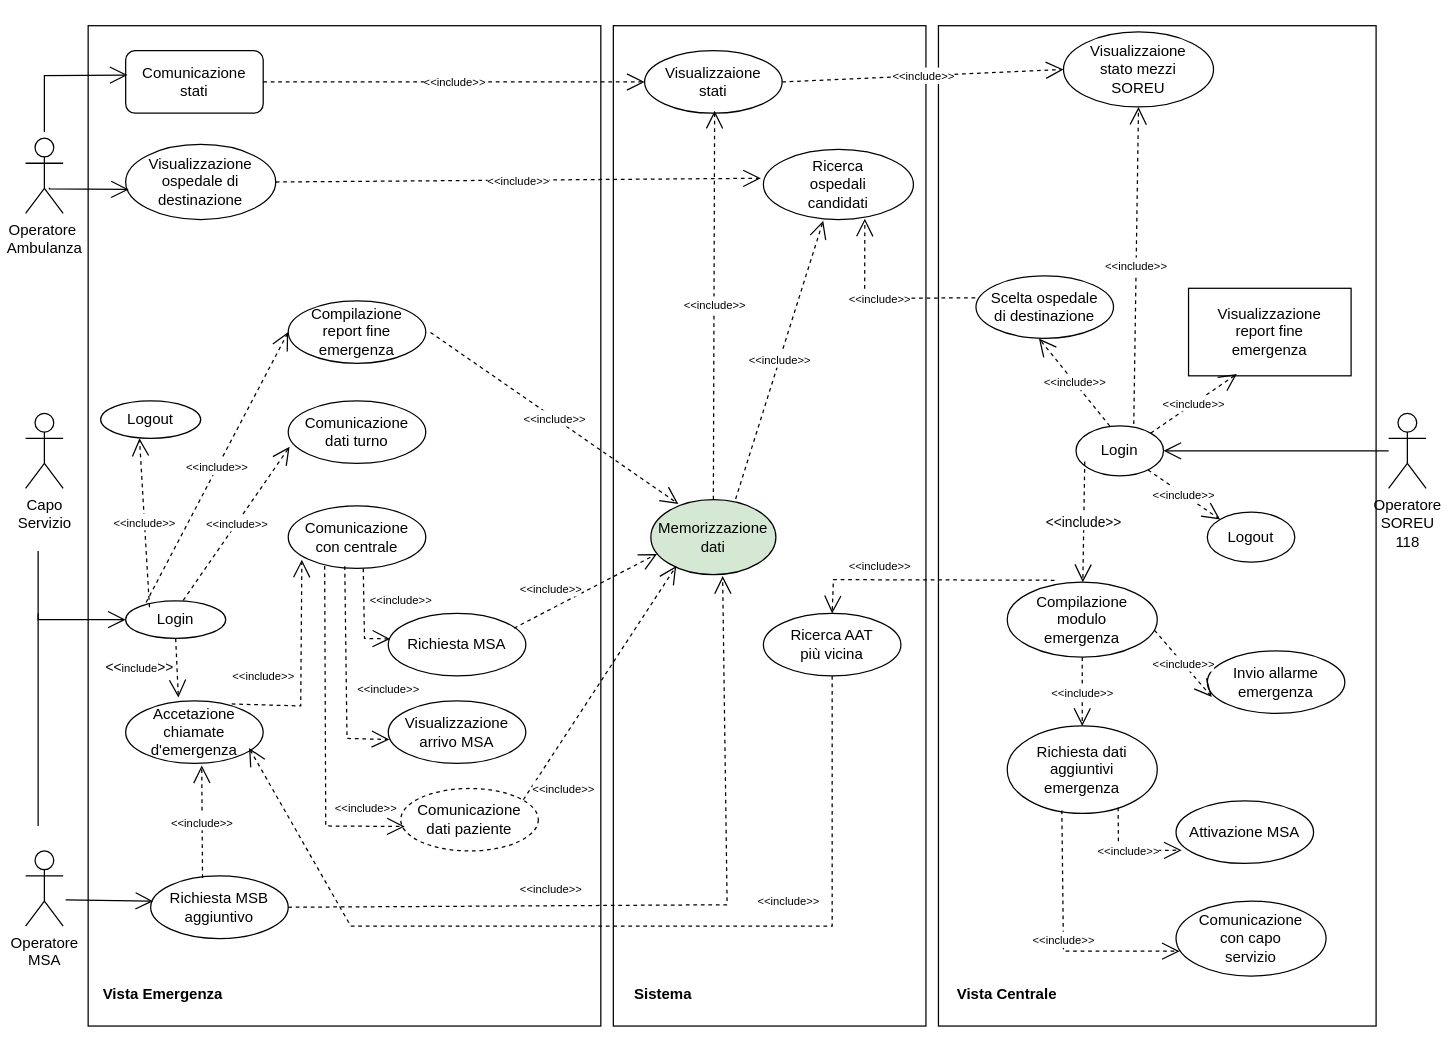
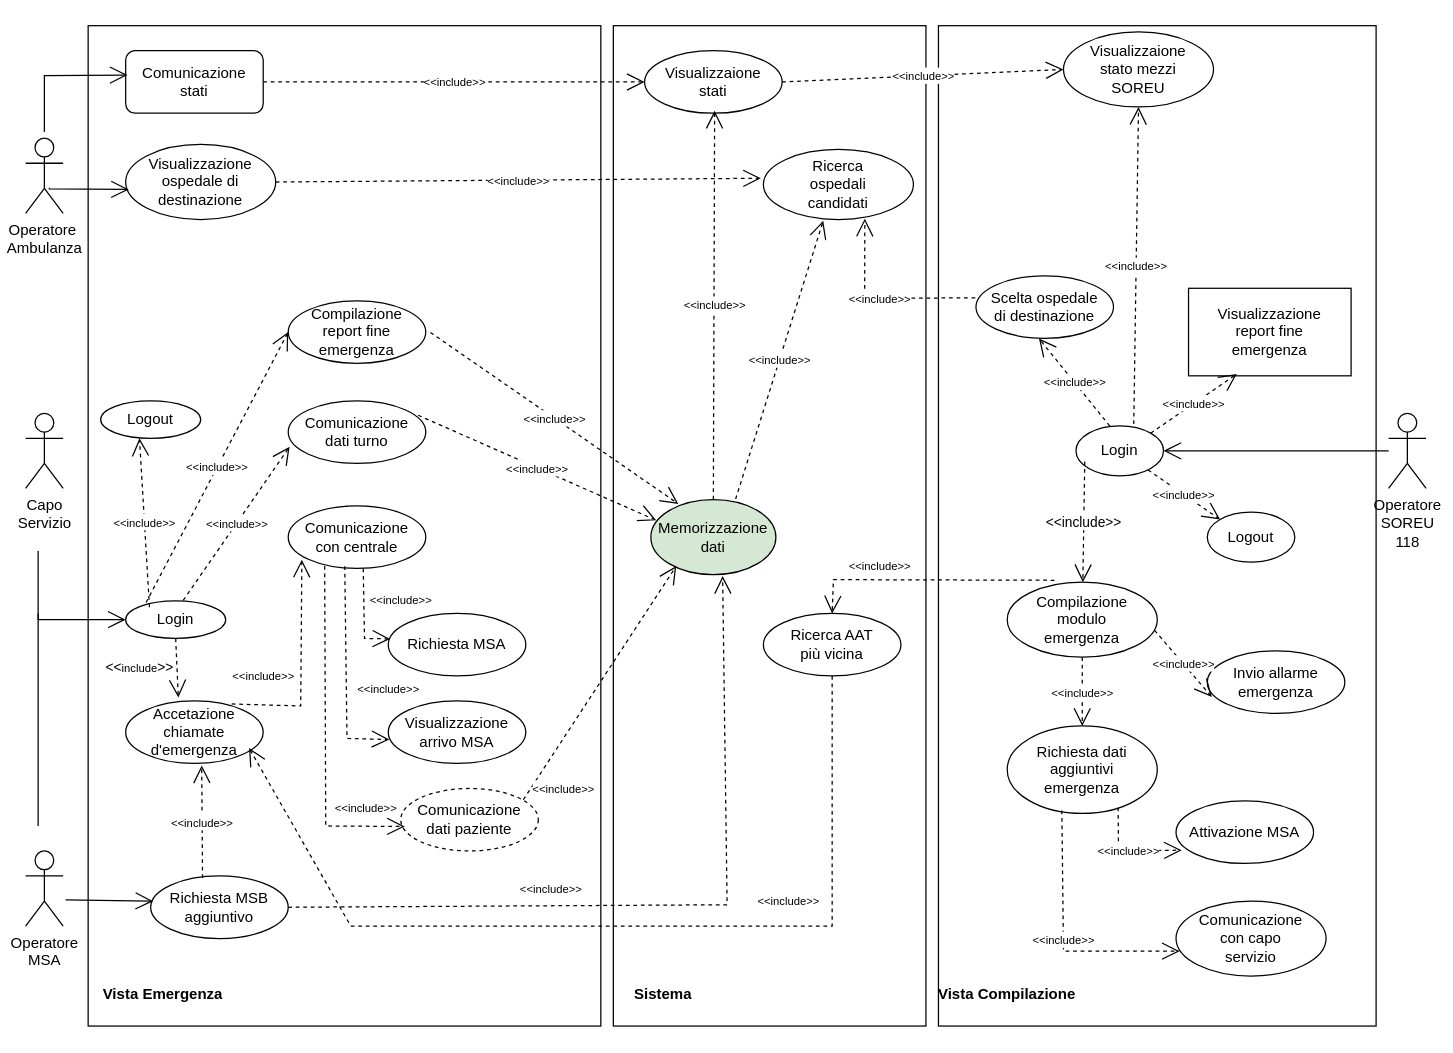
edge "Comunicazione dati turno" -> "Memorizzazione dati": added, label "<<include>>"
edge "Richiesta MSA" -> "Memorizzazione dati": removed, label "<<include>>"
node "Vista Centrale": label "Vista Centrale" -> "Vista Compilazione"
